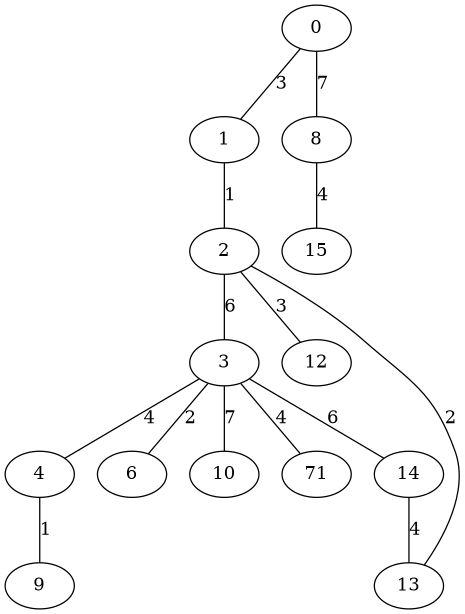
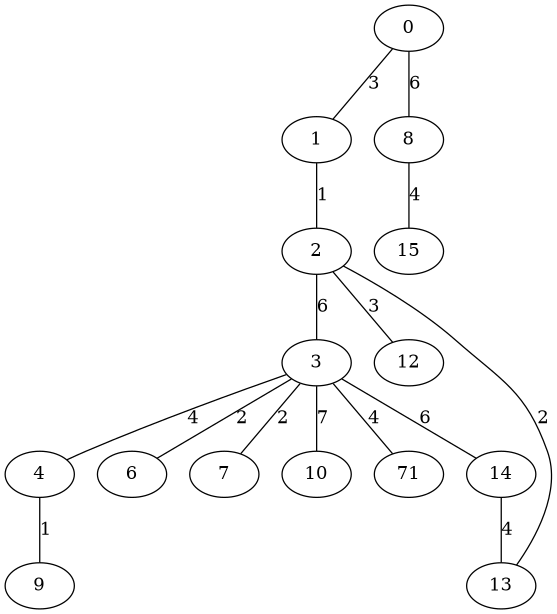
edge "0" -- "8": label "7" -> "6"
node "7": added
